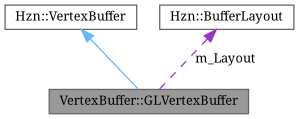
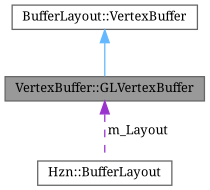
node "Hzn::VertexBuffer": label "Hzn::VertexBuffer" -> "BufferLayout::VertexBuffer"
edge "VertexBuffer::GLVertexBuffer" -> "Hzn::BufferLayout": reversed
